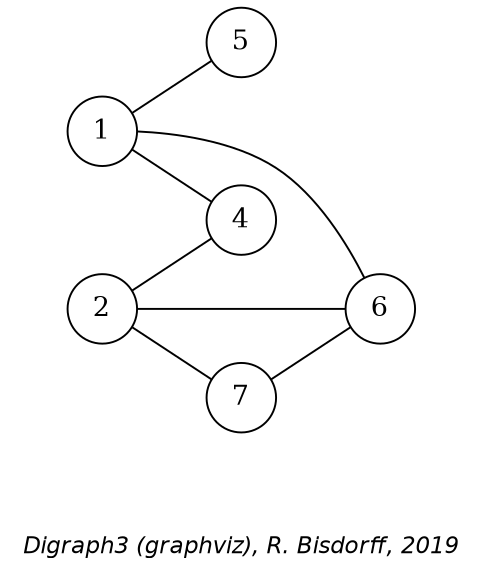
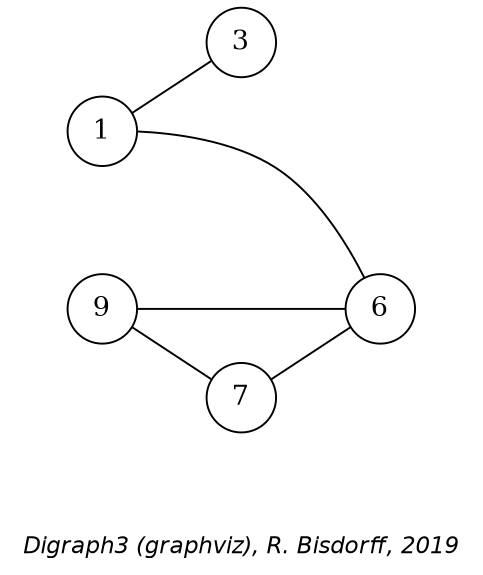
node "5": label "5" -> "3"
node "4": removed
node "2": label "2" -> "9"
